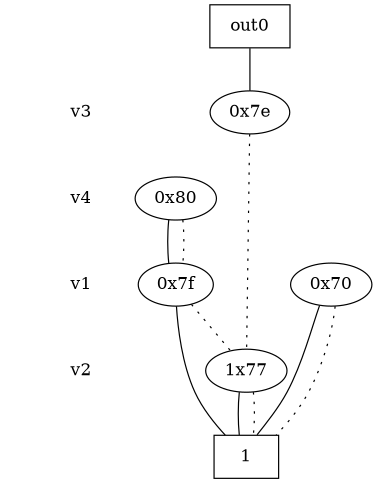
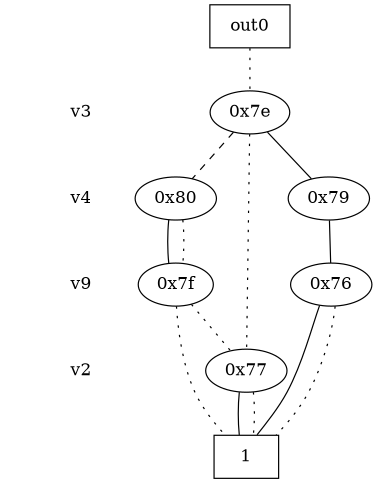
edge "out0" -- "0x7e": style solid -> dotted
edge "0x7e" -- "0x80": added
node "0x79": added
node "v1": label "v1" -> "v9"
node "0x70": label "0x70" -> "0x76"
node "1x77": label "1x77" -> "0x77"
edge "0x7f" -- "1": style solid -> dotted
